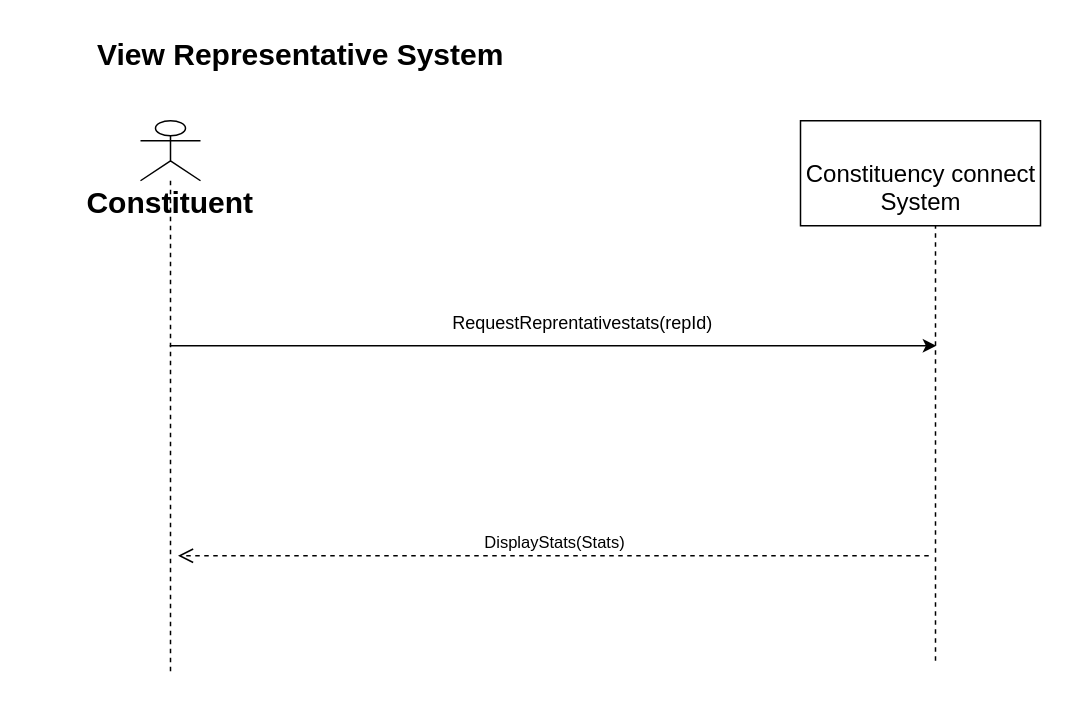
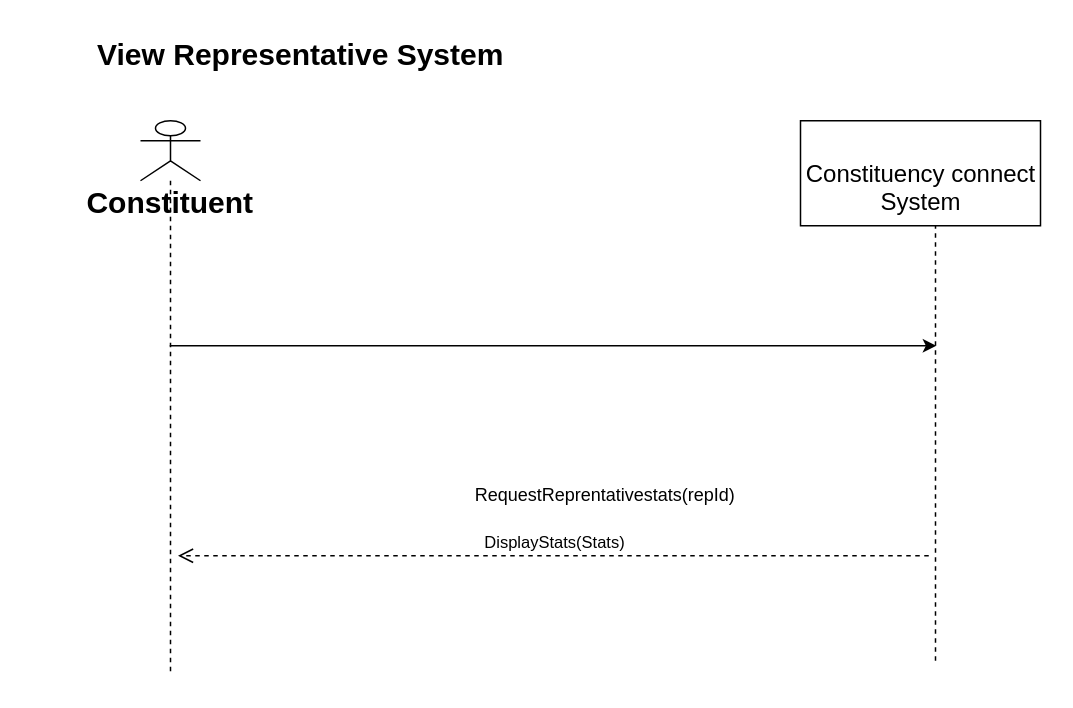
node "RequestReprentativestats(repId)": moved (583, 323) -> (605, 496)
